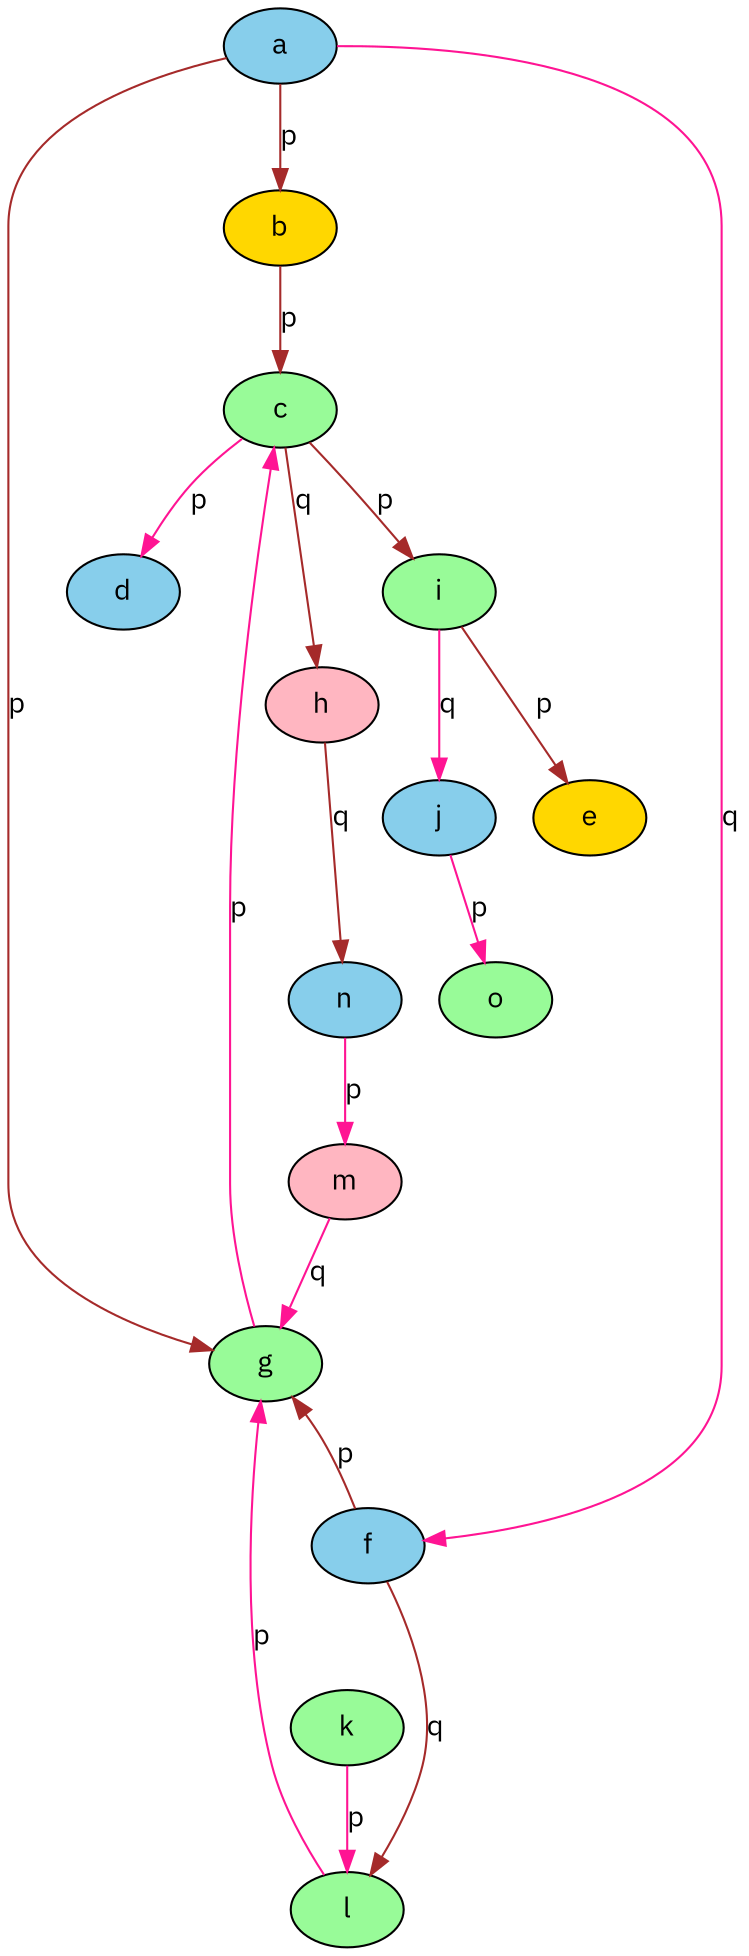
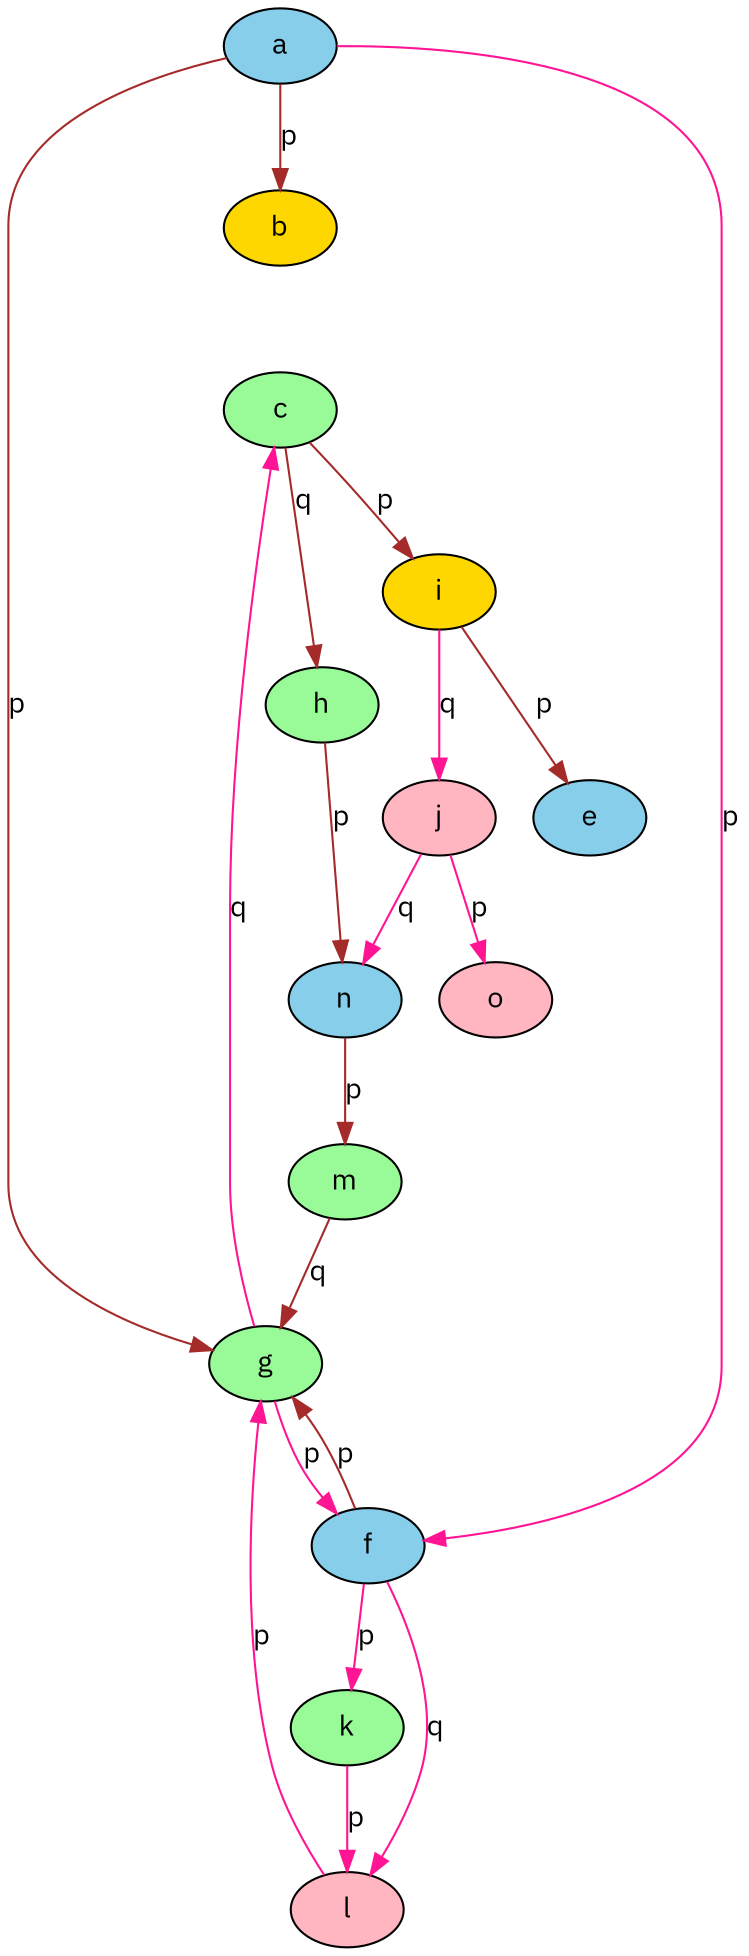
edge "b" -> "c": removed, label "p"
node "d": removed
node "i": fillcolor palegreen -> gold
node "h": fillcolor lightpink -> palegreen
edge "h" -> "n": label "q" -> "p"
node "j": fillcolor skyblue -> lightpink
node "e": fillcolor gold -> skyblue
edge "a" -> "f": label "q" -> "p"
edge "j" -> "n": added, label "q"
edge "g" -> "c": label "p" -> "q"
node "o": fillcolor palegreen -> lightpink
edge "n" -> "m": color deeppink -> brown
node "m": fillcolor lightpink -> palegreen
edge "m" -> "g": color deeppink -> brown
edge "g" -> "f": added, label "p"
edge "f" -> "k": added, label "p"
edge "f" -> "l": color brown -> deeppink
node "l": fillcolor palegreen -> lightpink
